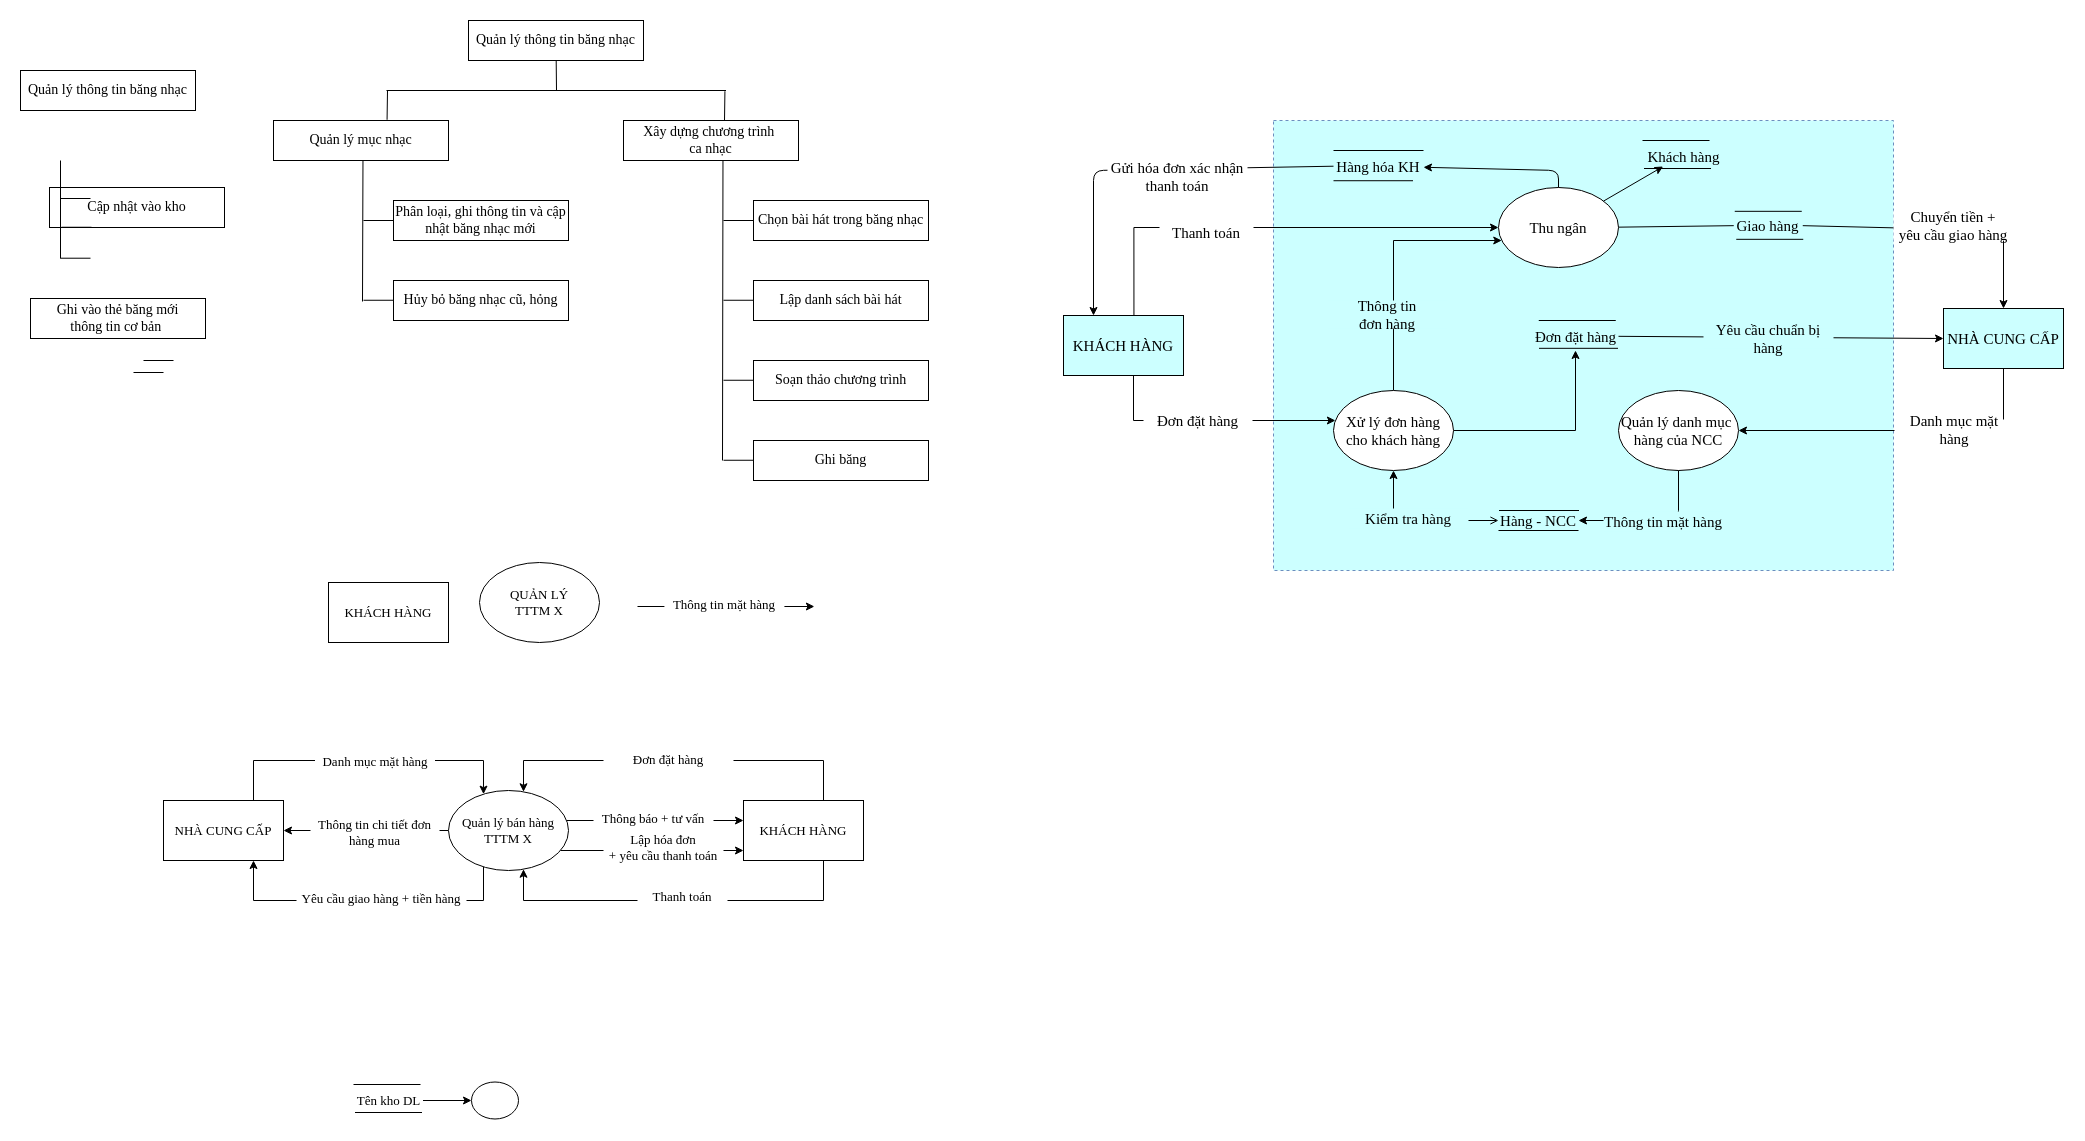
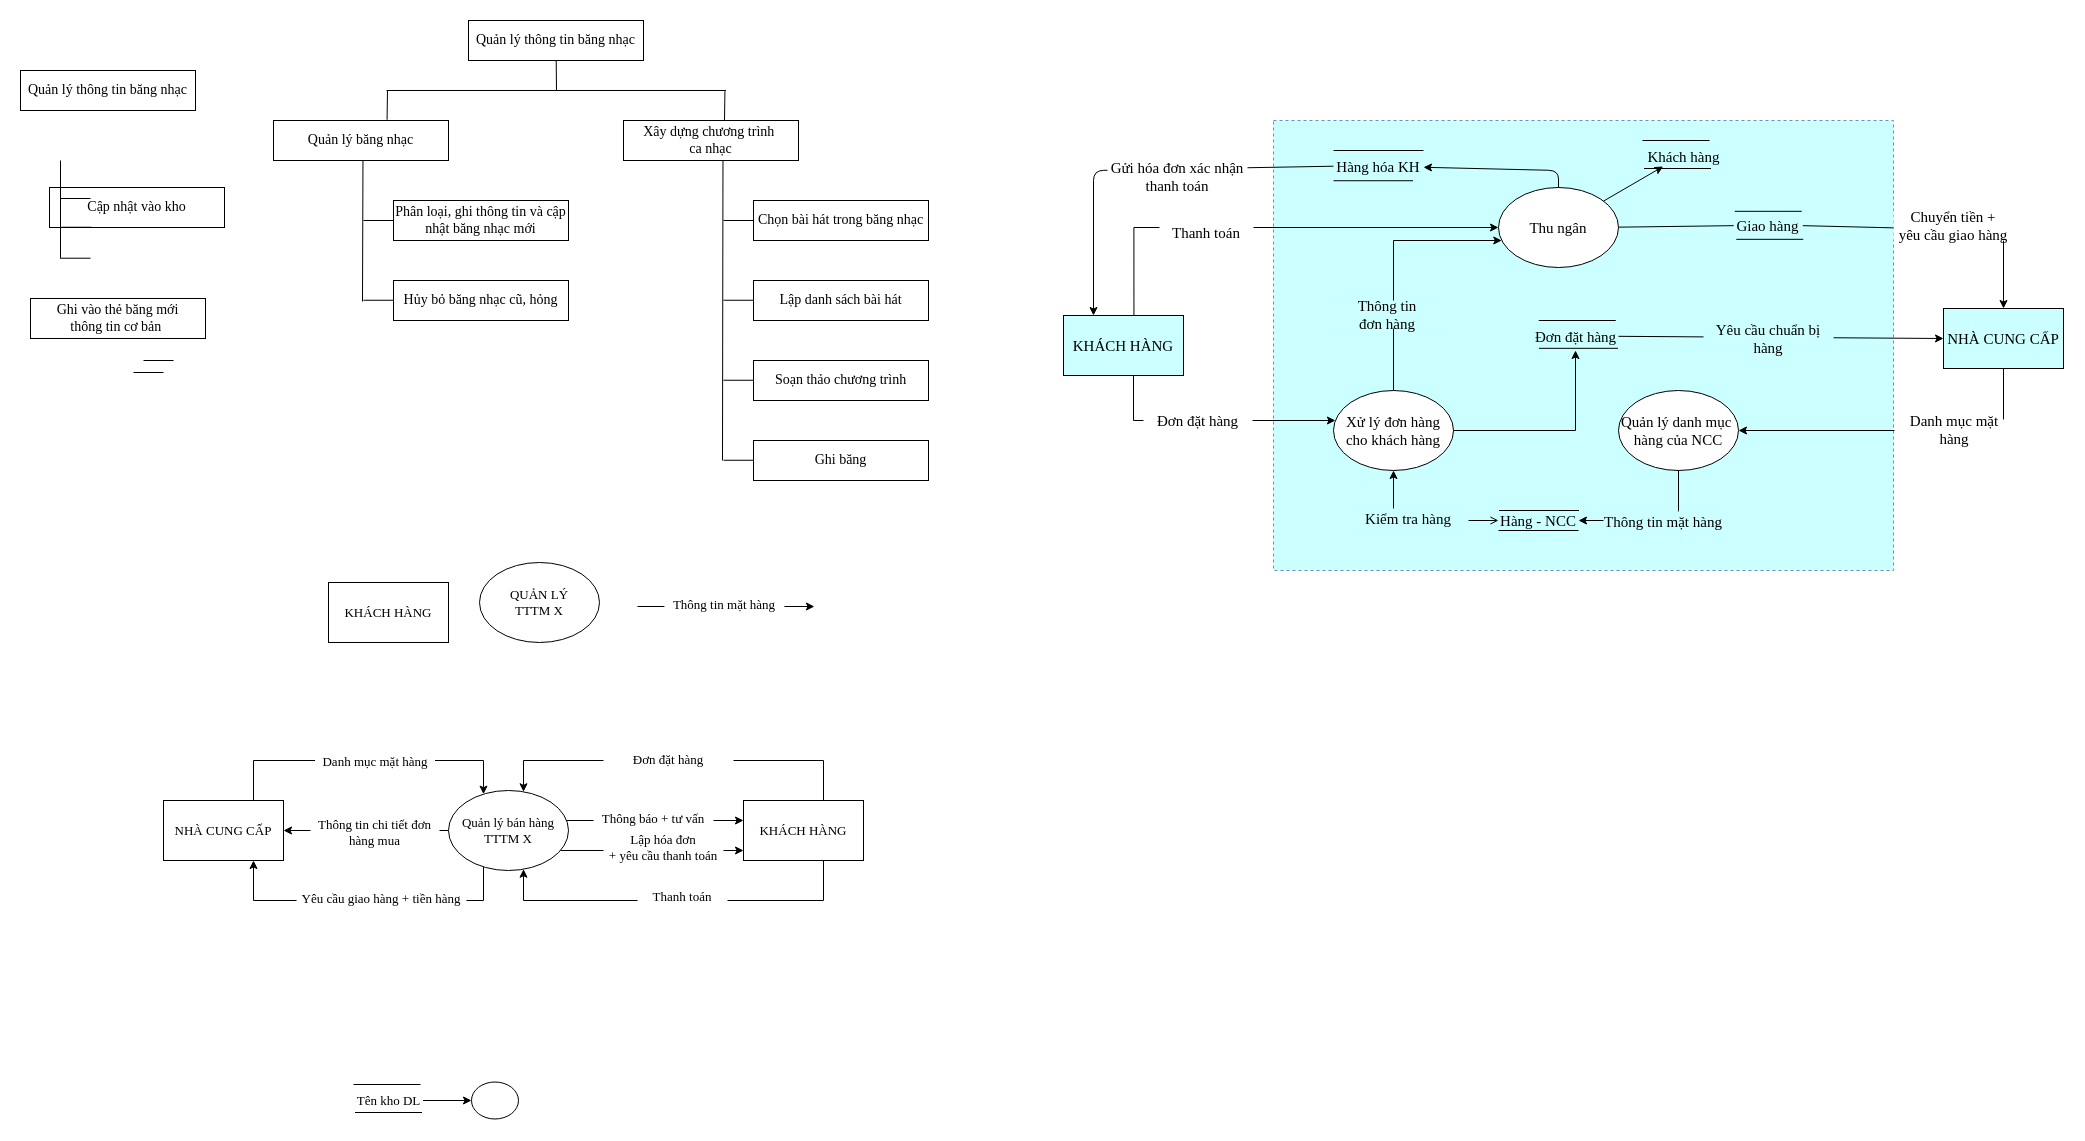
node "Quản lý mục nhạc": label "Quản lý mục nhạc" -> "Quản lý băng nhạc"
